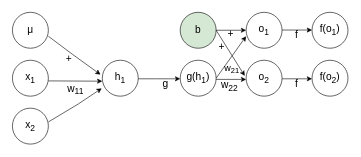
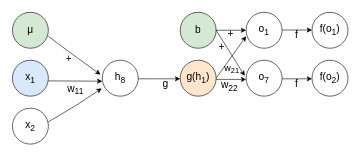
node "μ": fillcolor #ffffff -> #d5e8d4
node "x1": fillcolor #ffffff -> #dae8fc
node "h1": label "h1" -> "h8"
node "g(h1)": fillcolor #ffffff -> #ffe6cc
node "o2": label "o2" -> "o7"
